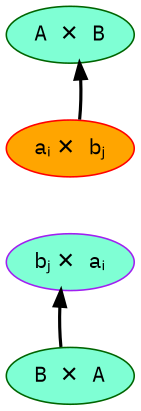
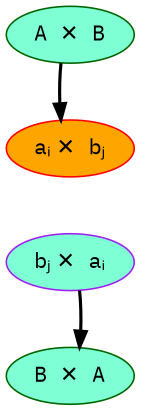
edge "aᵢ ✕ bⱼ" -> "A ✕ B": reversed
edge "B ✕ A" -> "bⱼ ✕ aᵢ": reversed
